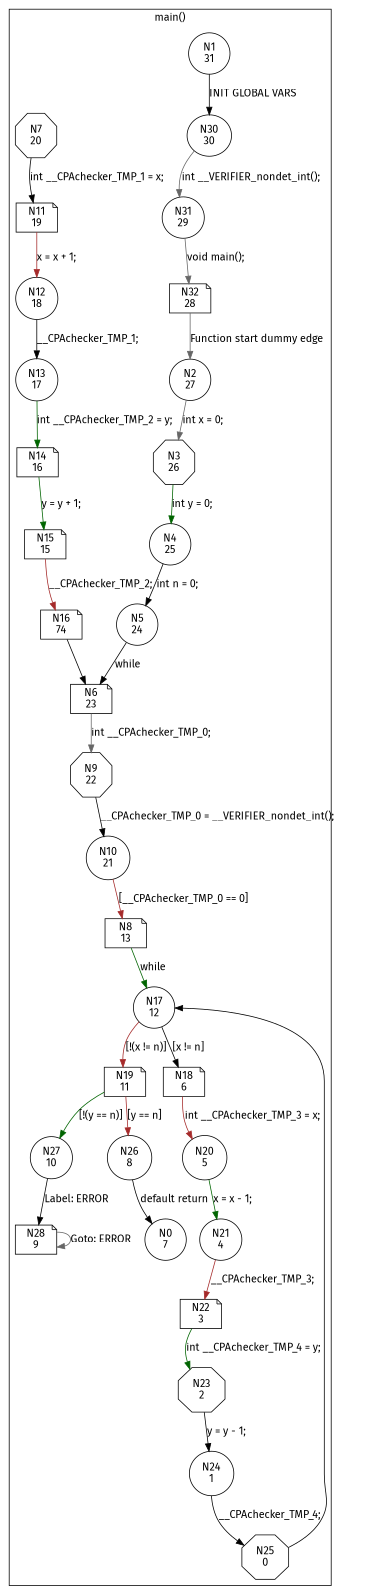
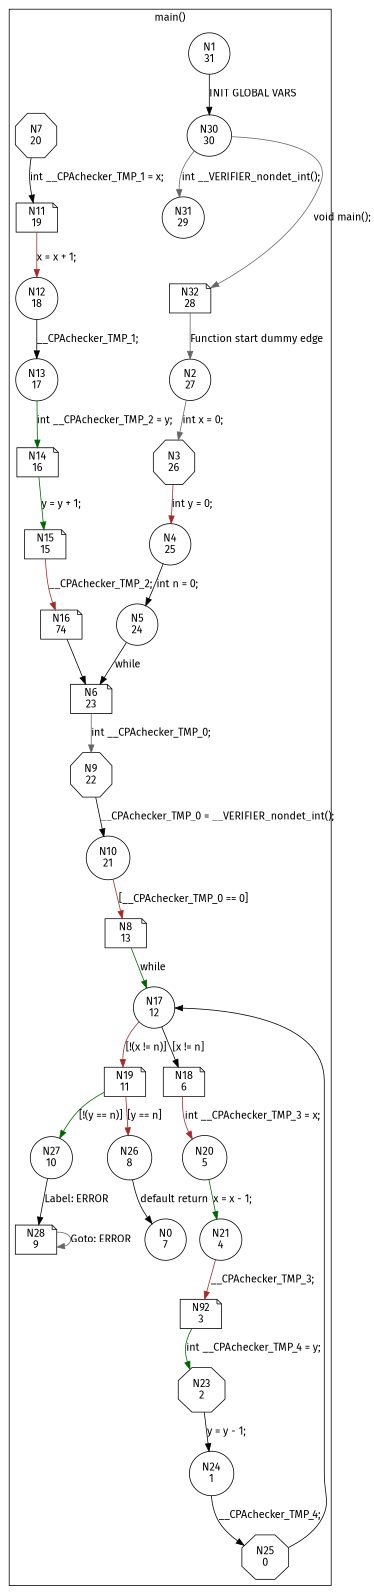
edge "N31 29" -> "N32 28": now "N30 30" -> "N32 28"
edge "N3 26" -> "N4 25": color darkgreen -> brown
node "N22 3": label "N22 3" -> "N92 3"
